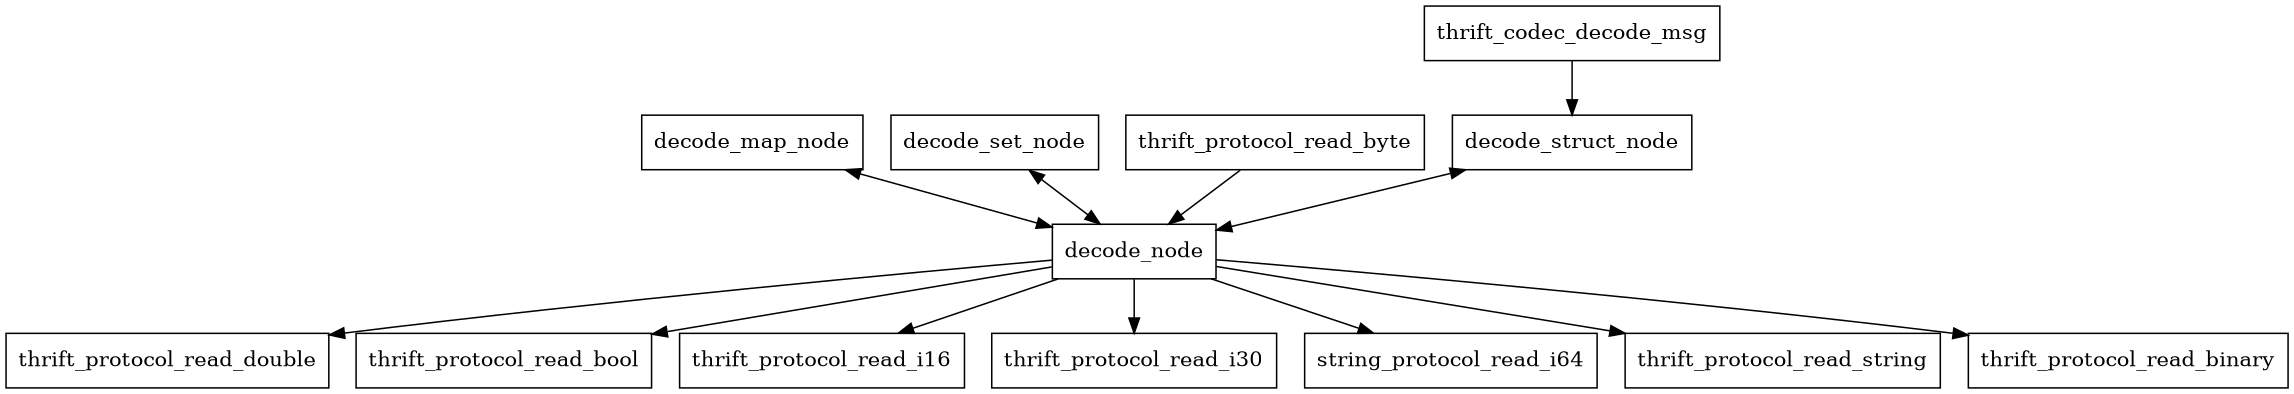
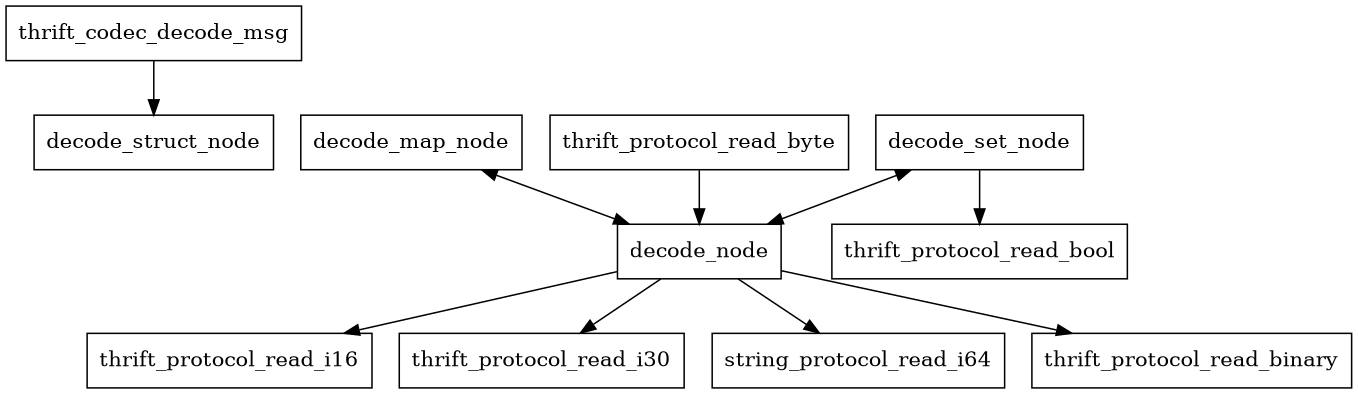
edge "decode_struct_node" -- "decode_node": removed
edge "decode_node" -> "thrift_protocol_read_bool": now "decode_set_node" -> "thrift_protocol_read_bool"
node "thrift_protocol_read_double": removed
node "thrift_protocol_read_string": removed
